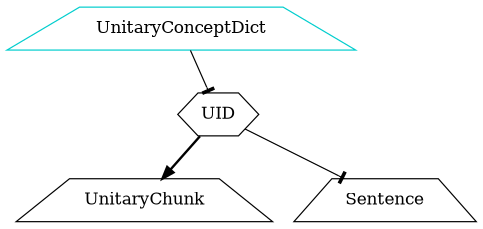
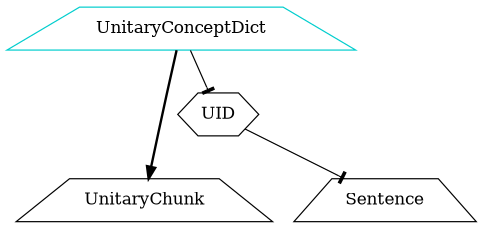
edge "UID" -> "UnitaryChunk": now "UnitaryConceptDict" -> "UnitaryChunk"
